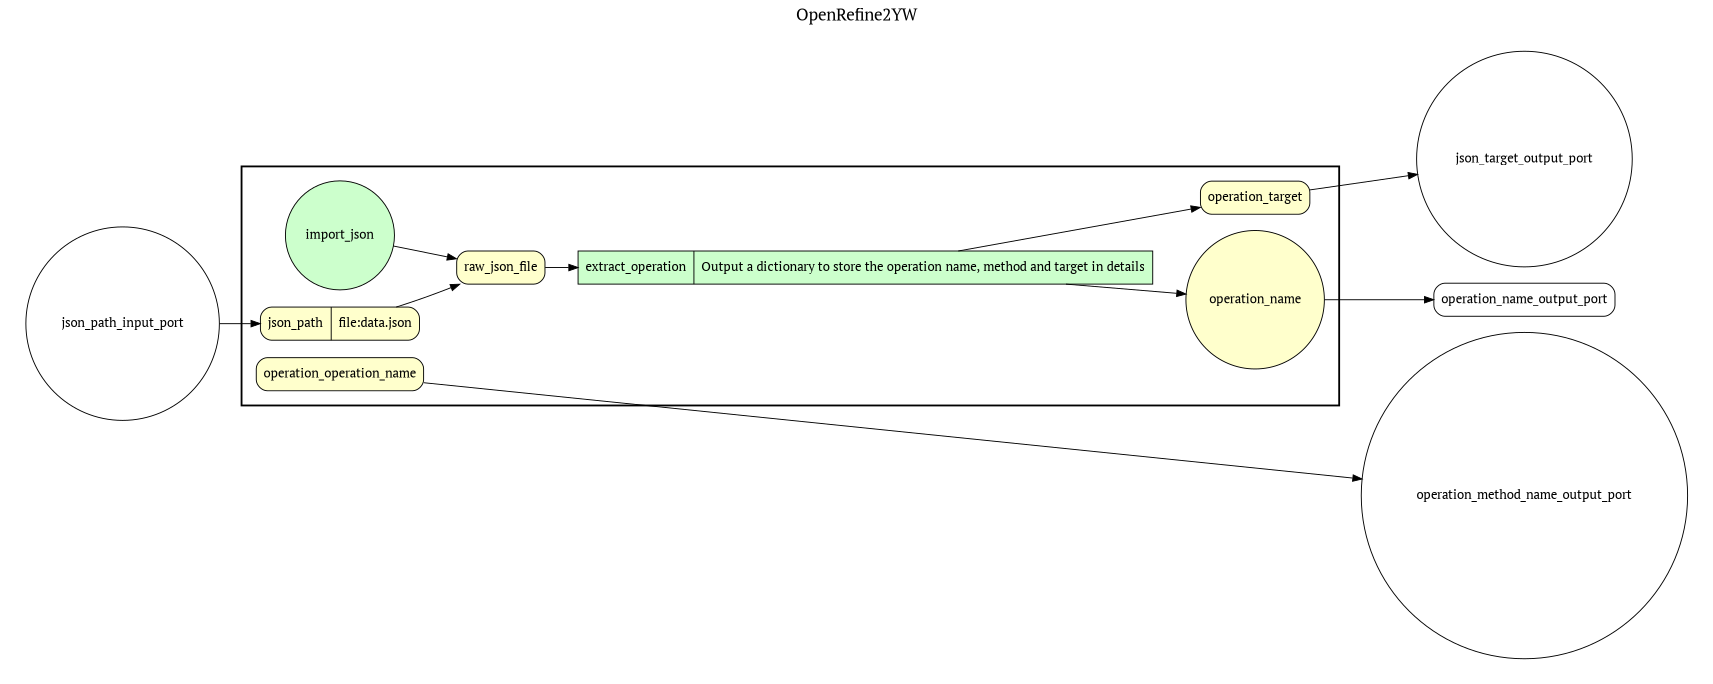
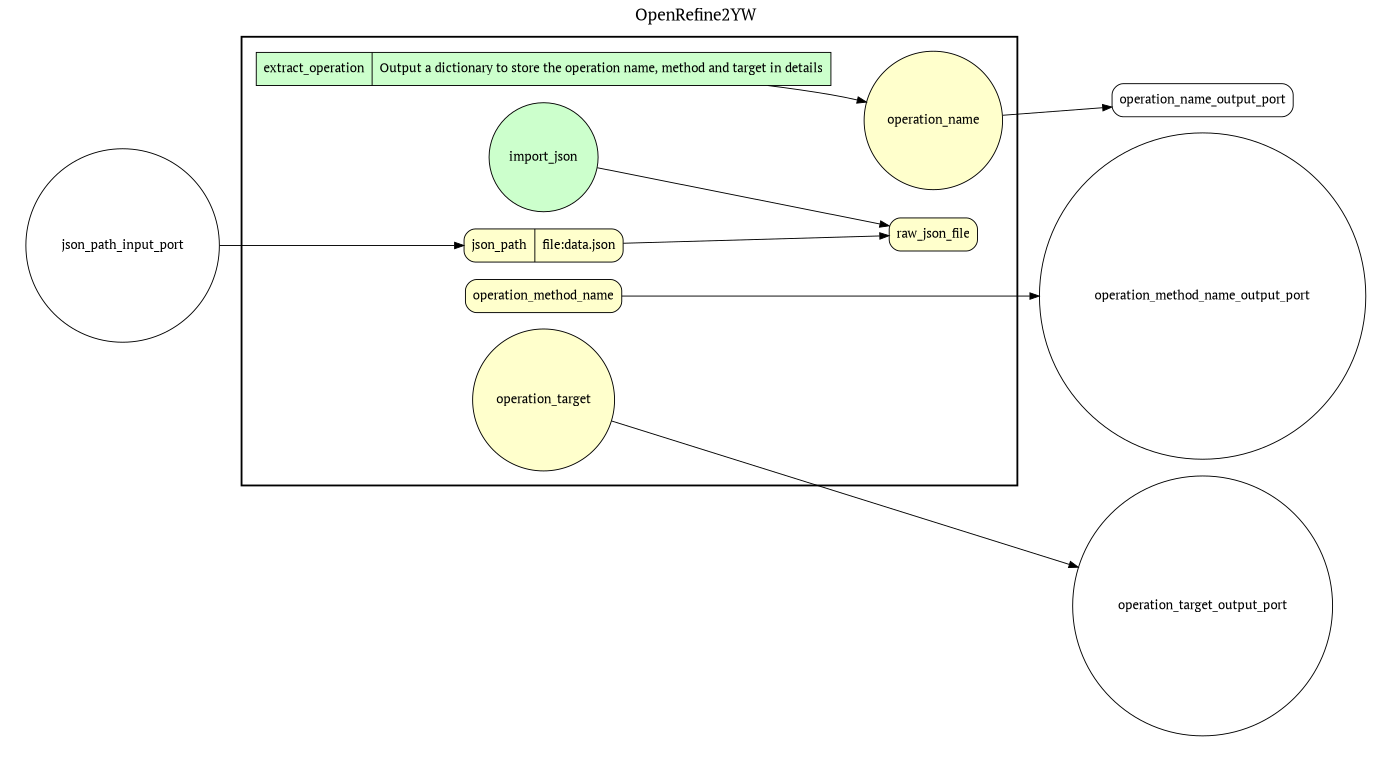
node "json_target_output_port": label "json_target_output_port" -> "operation_target_output_port"
node "operation_target": shape box -> circle
edge "extract_operation" -> "operation_target": removed
edge "raw_json_file" -> "extract_operation": removed
node "operation_operation_name": label "operation_operation_name" -> "operation_method_name"
